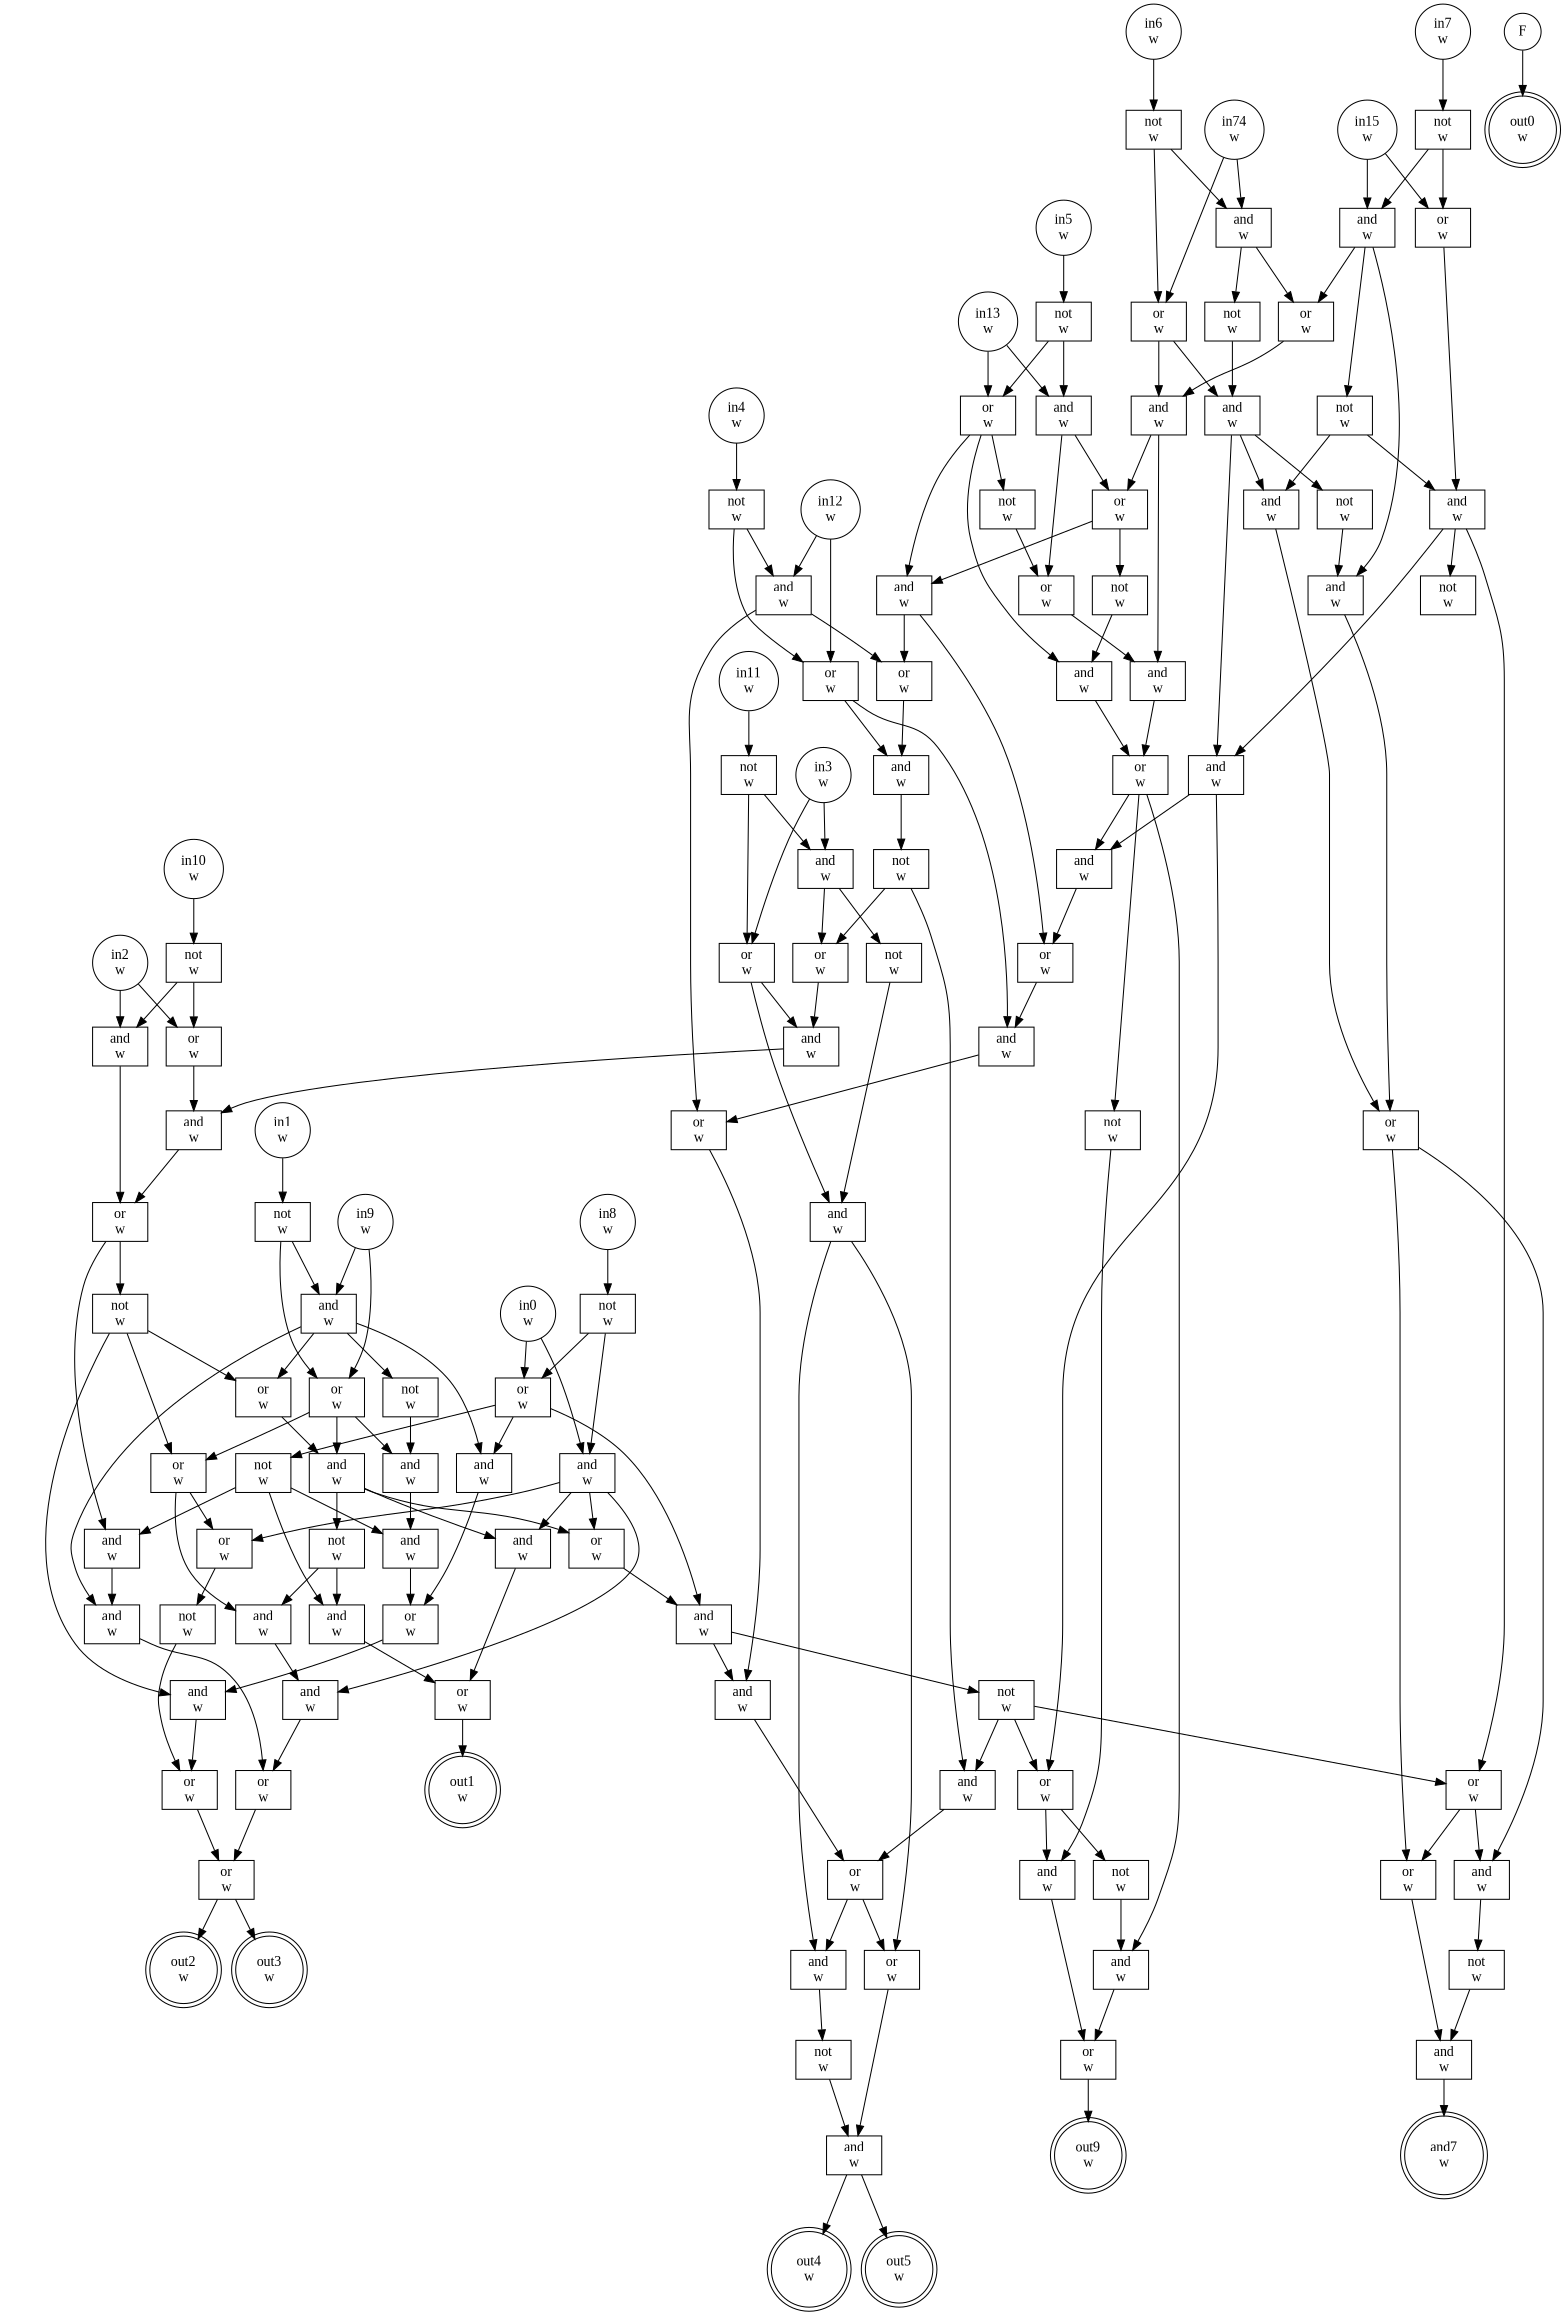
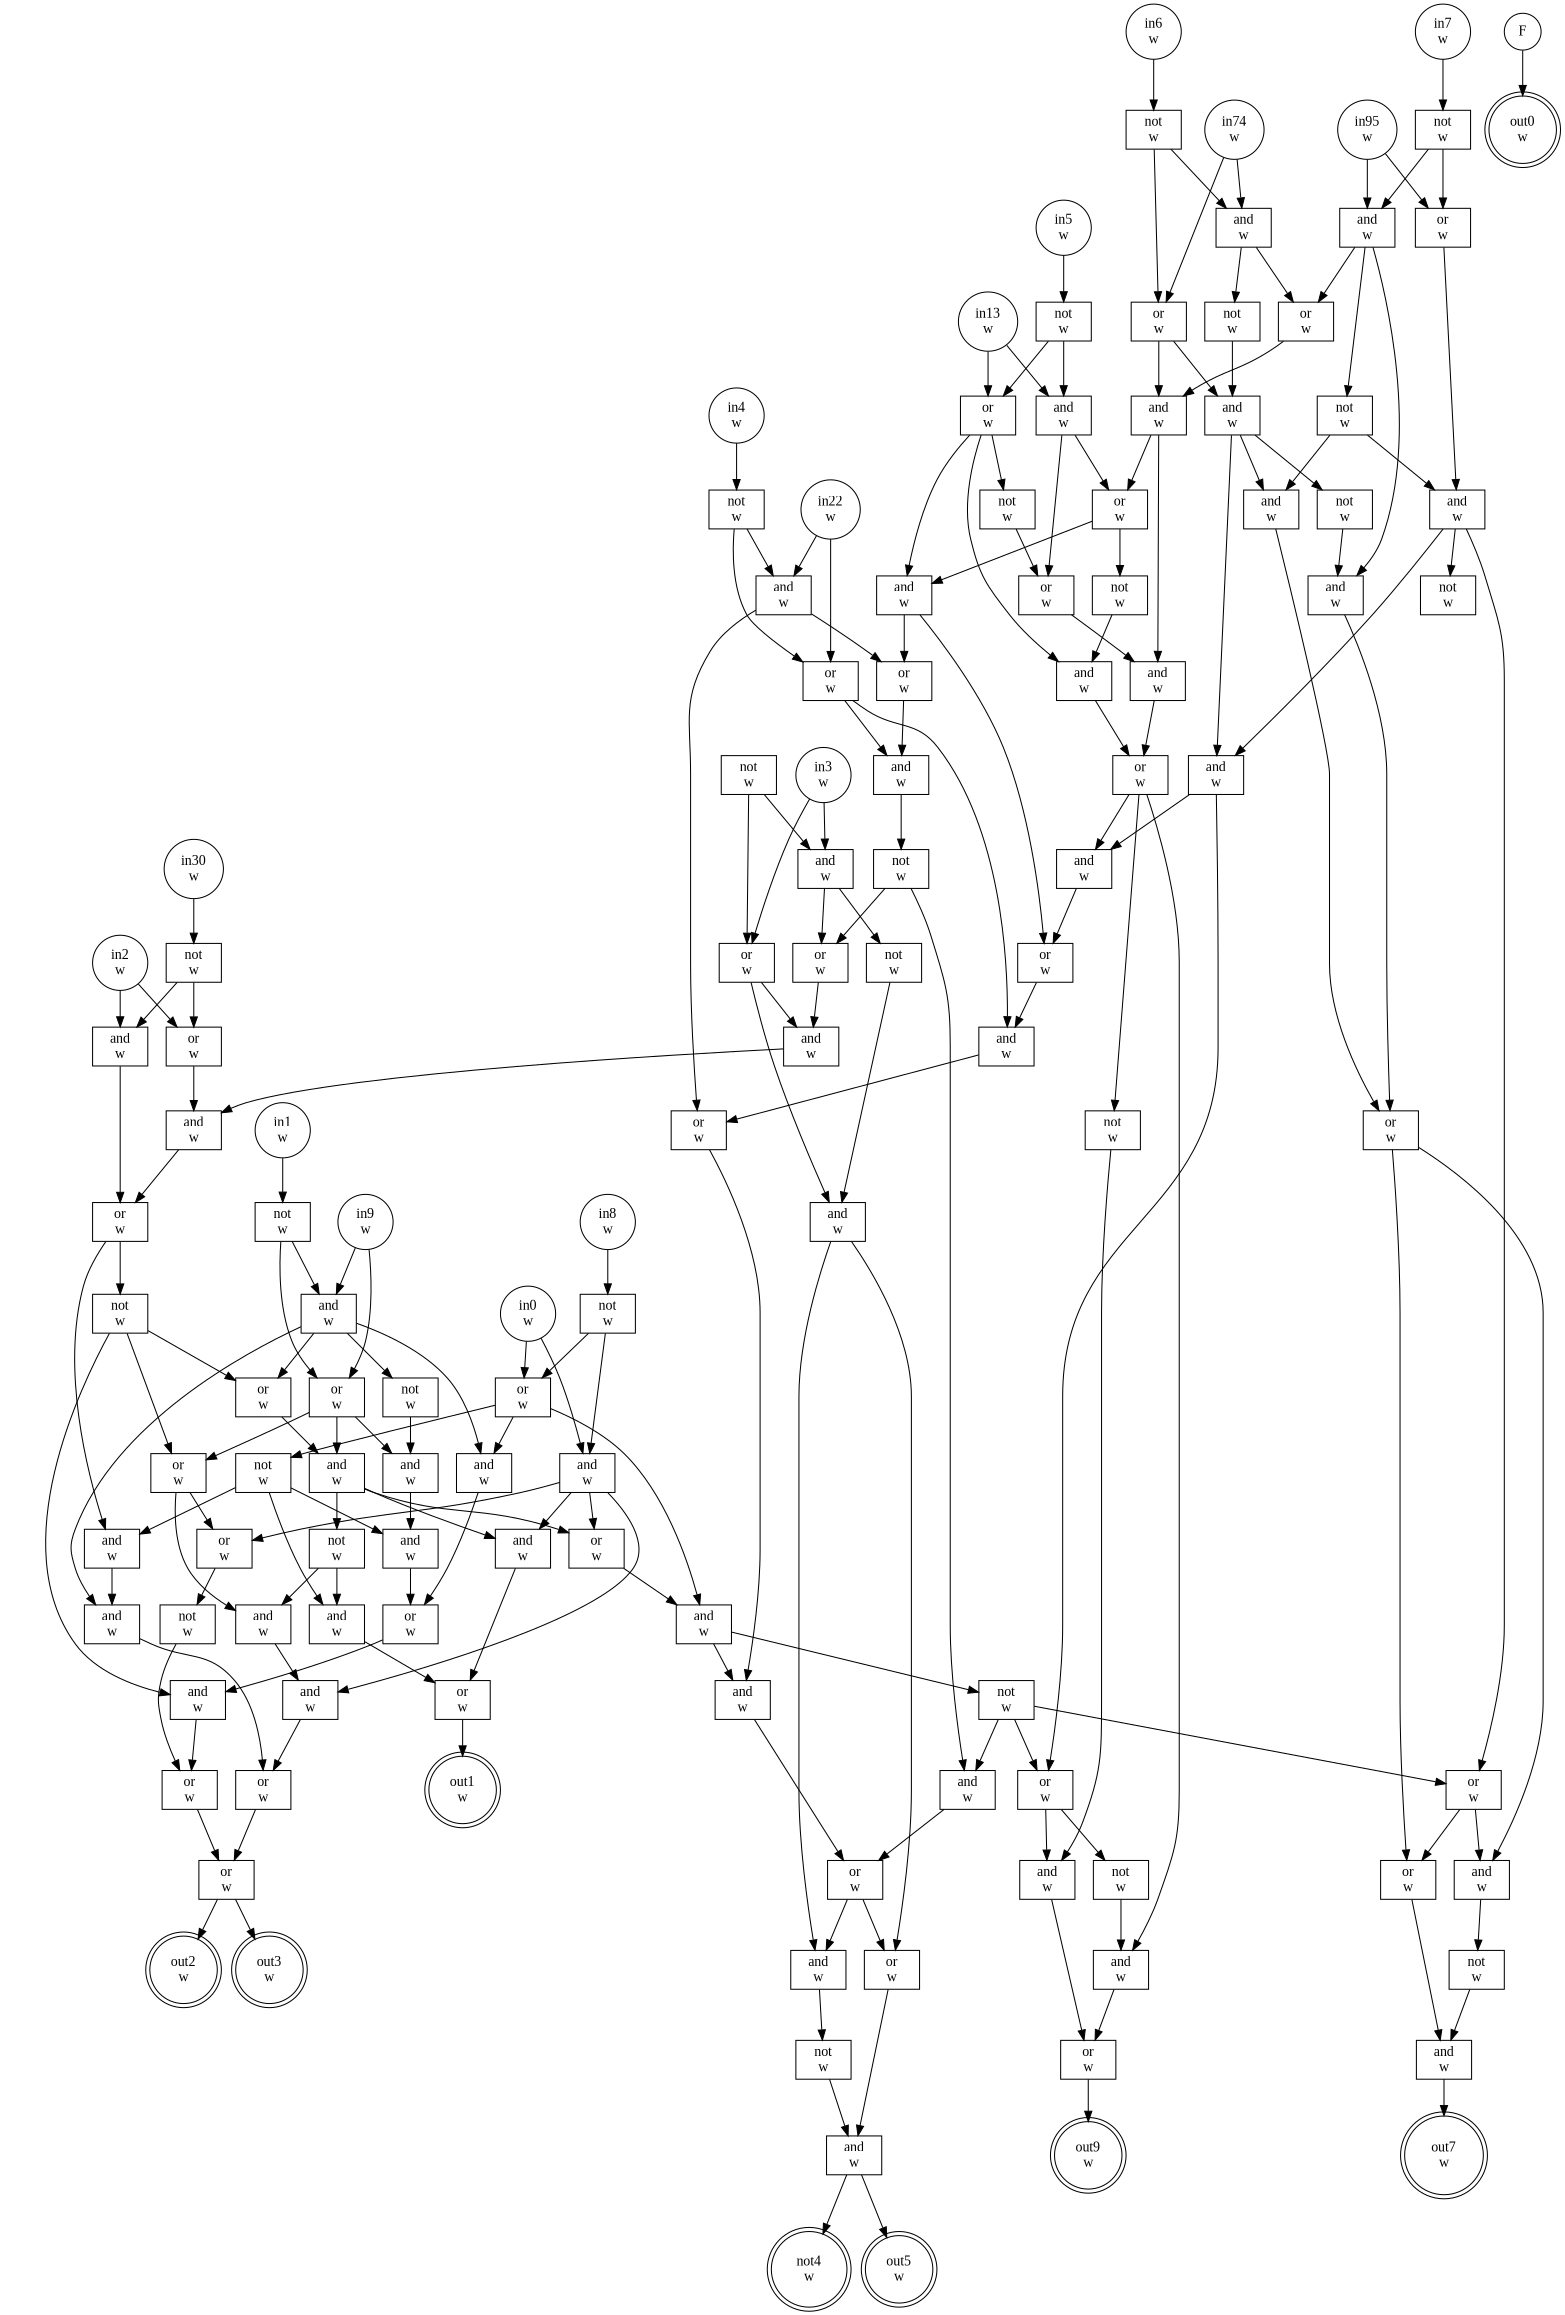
node "in15 w": label "in15 w" -> "in95 w"
node "in12 w": label "in12 w" -> "in22 w"
node "in11 w": removed
node "in10 w": label "in10 w" -> "in30 w"
node "and7 w": label "and7 w" -> "out7 w"
node "out4 w": label "out4 w" -> "not4 w"
